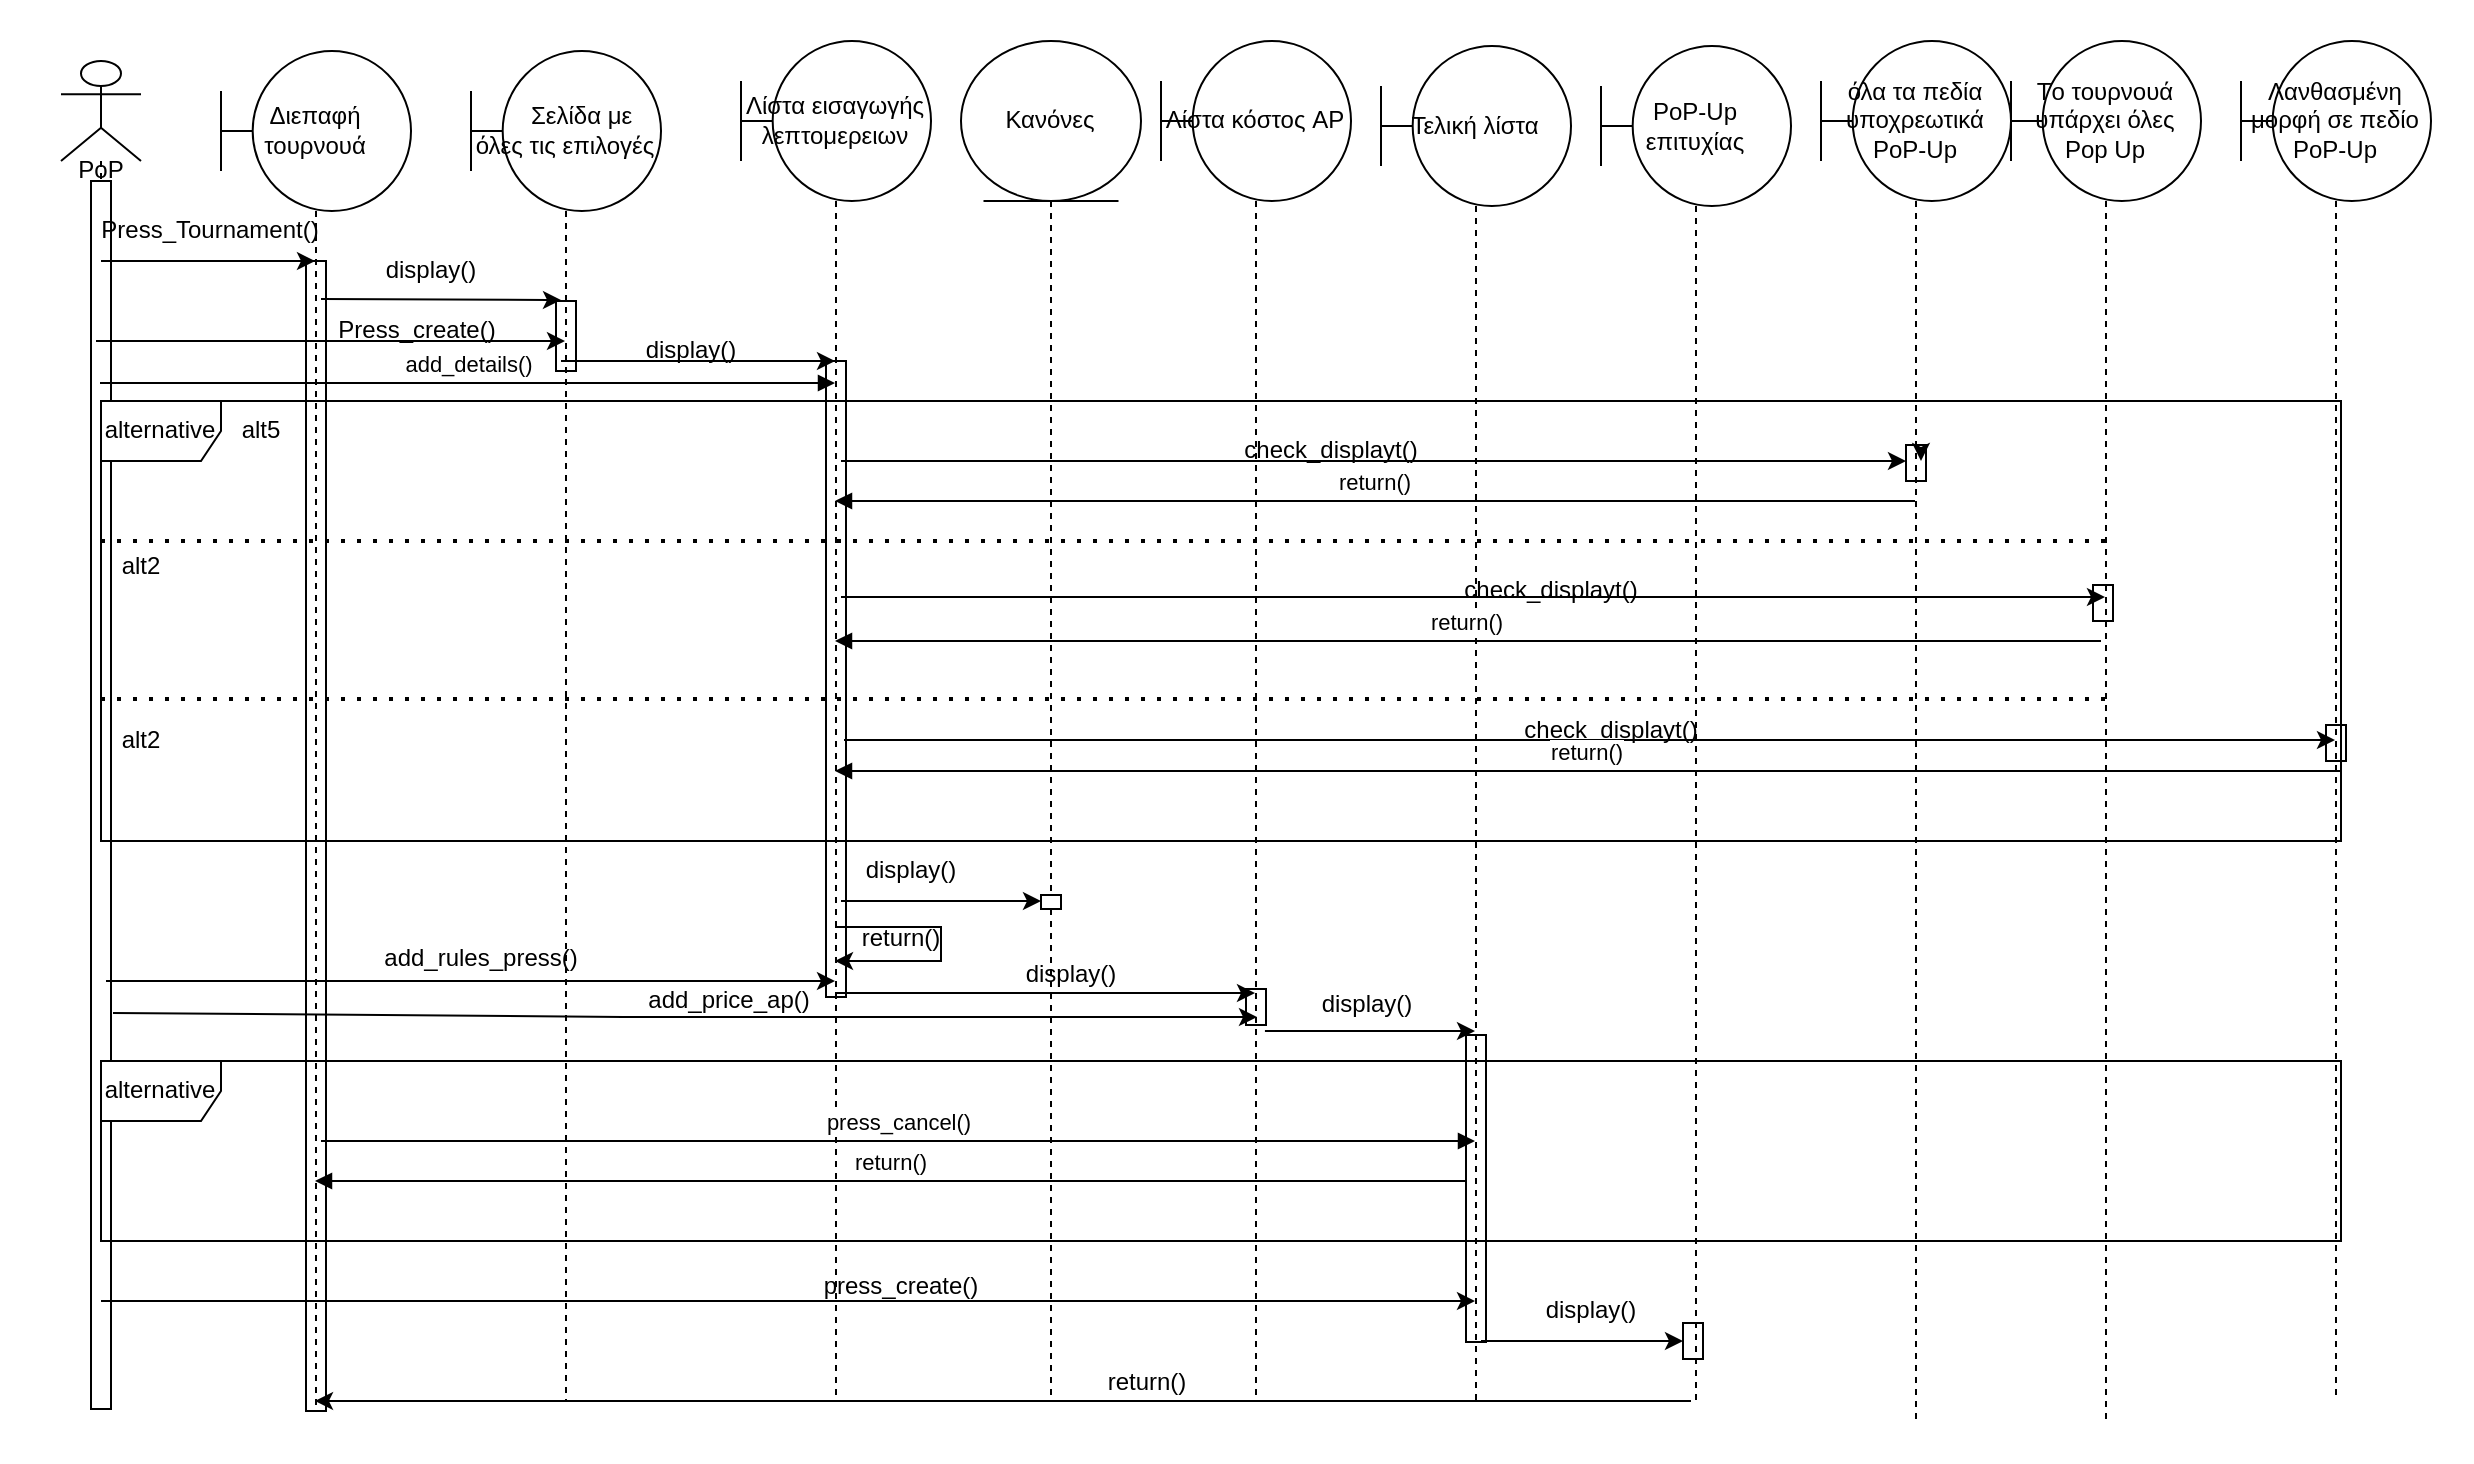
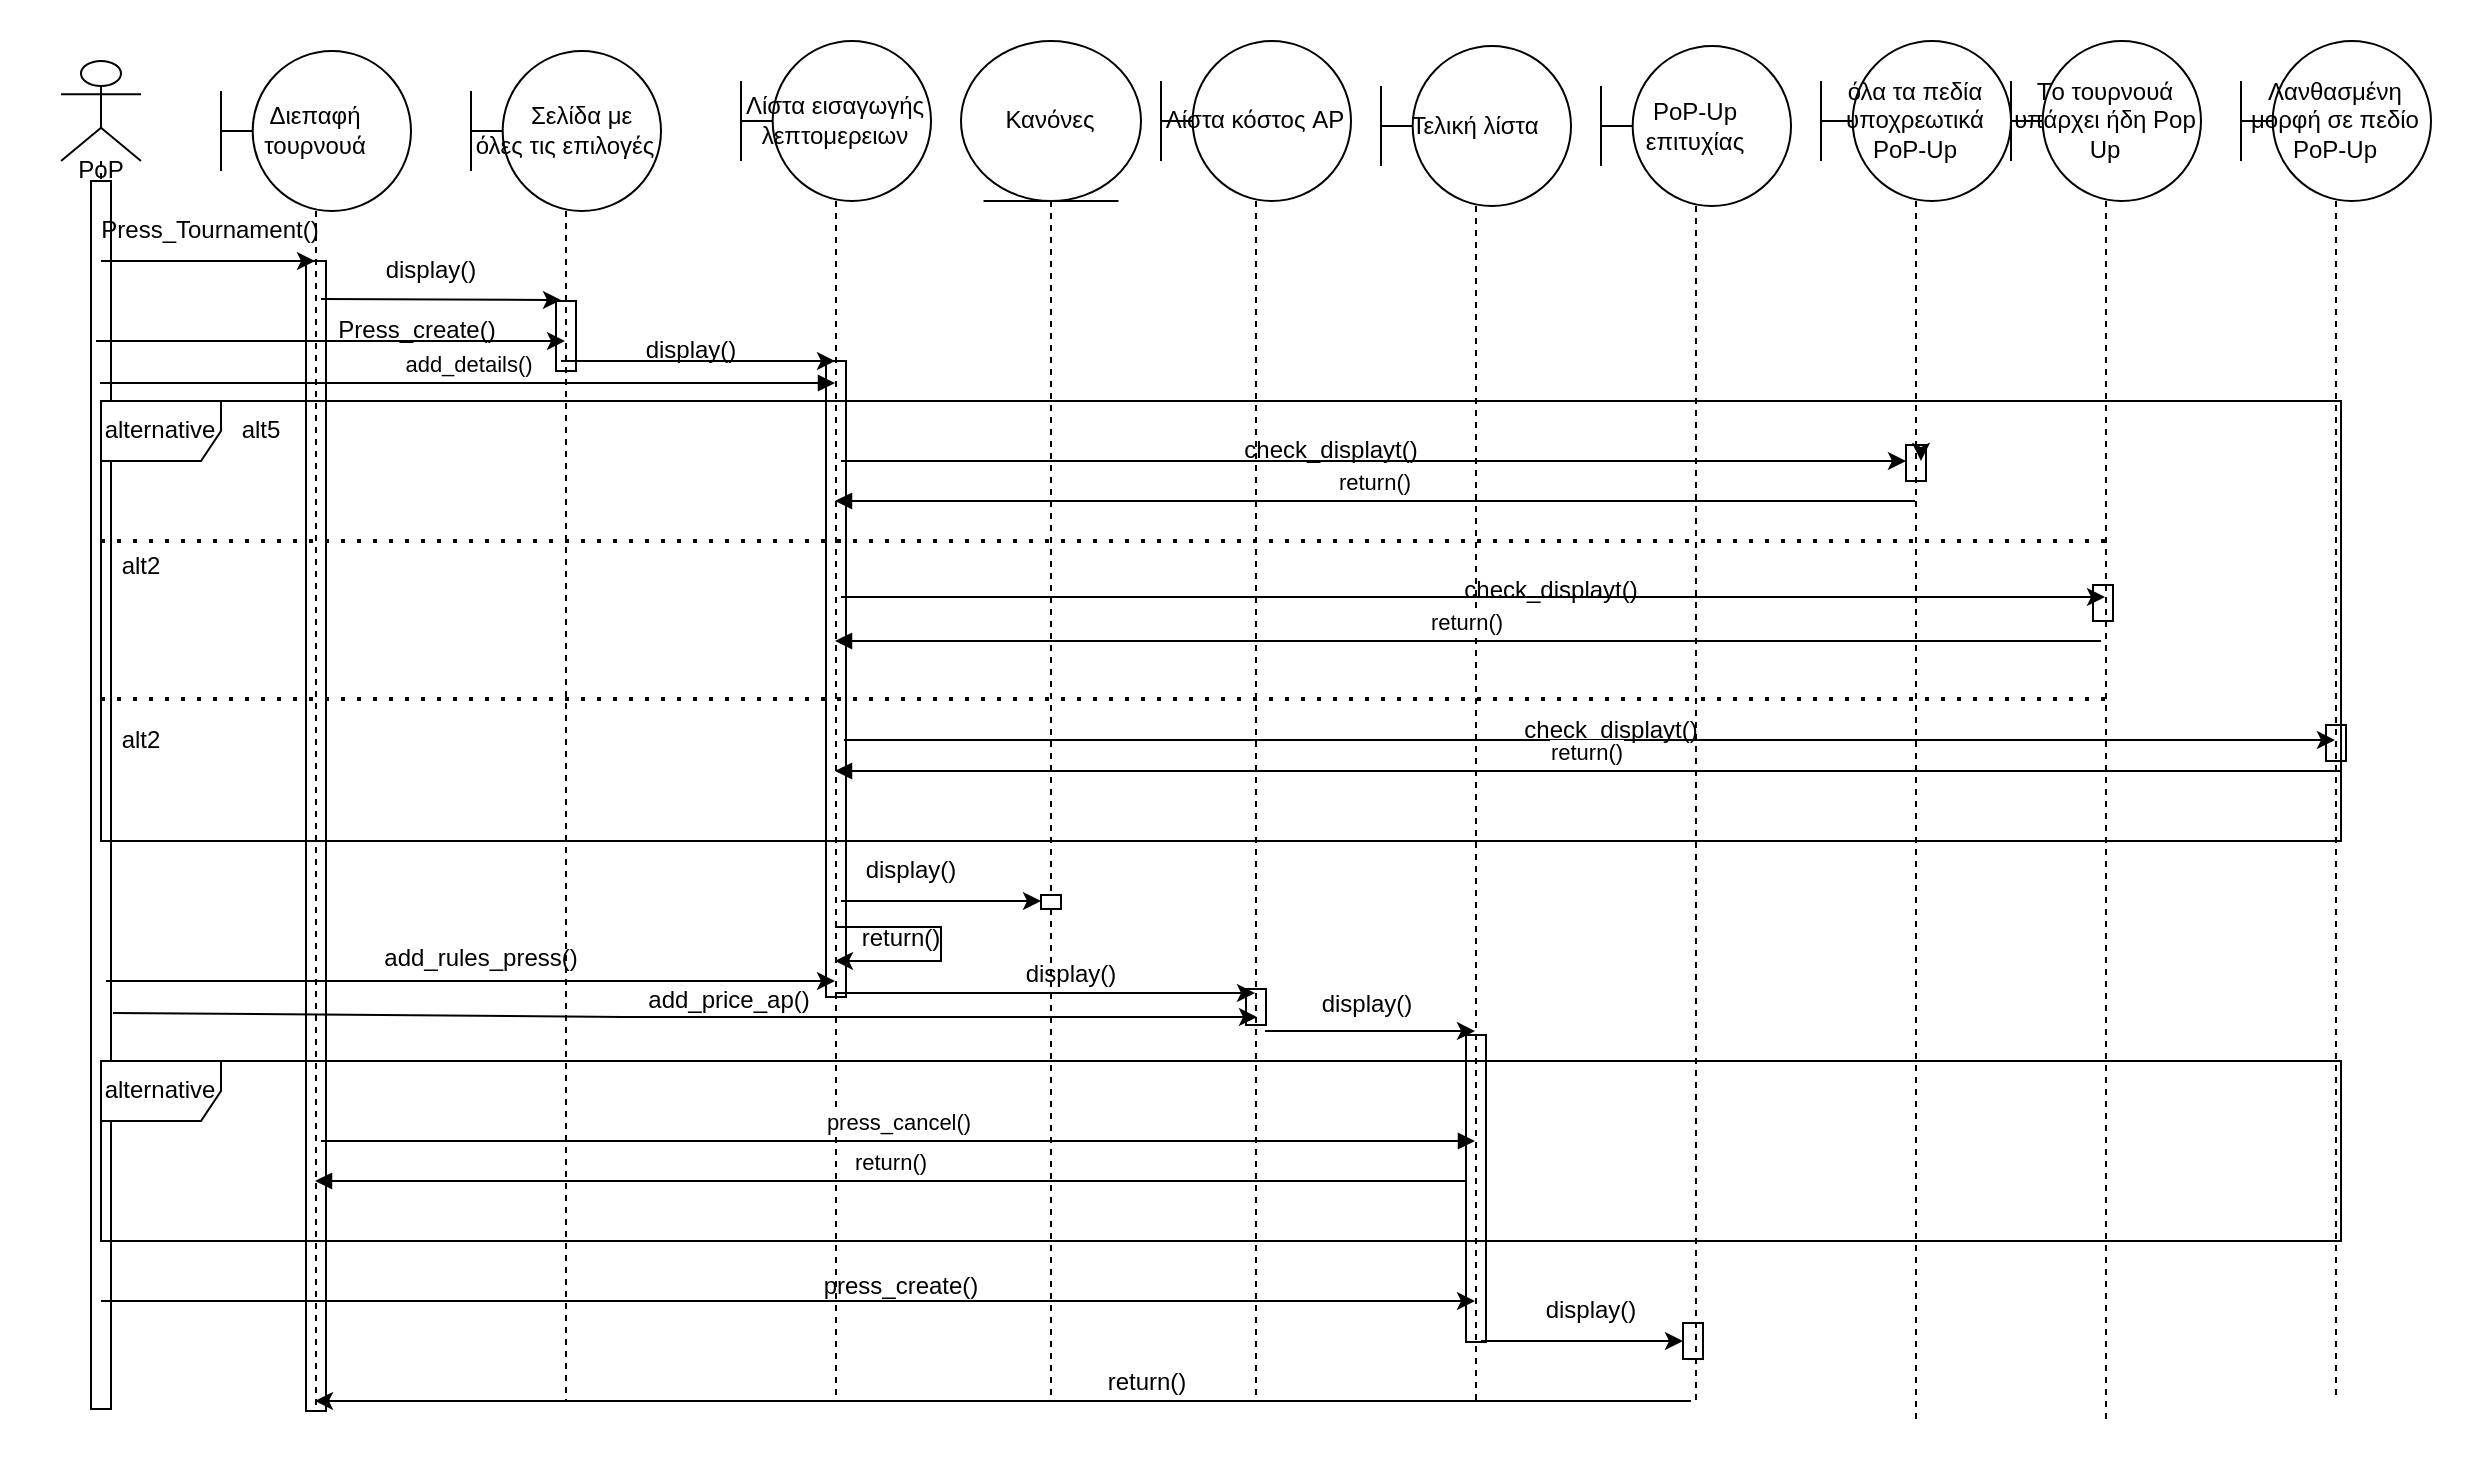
node "Tο τουρνουά υπάρχει όλες Pop Up": label "Tο τουρνουά υπάρχει όλες Pop Up" -> "Tο τουρνουά υπάρχει ήδη Pop Up"
